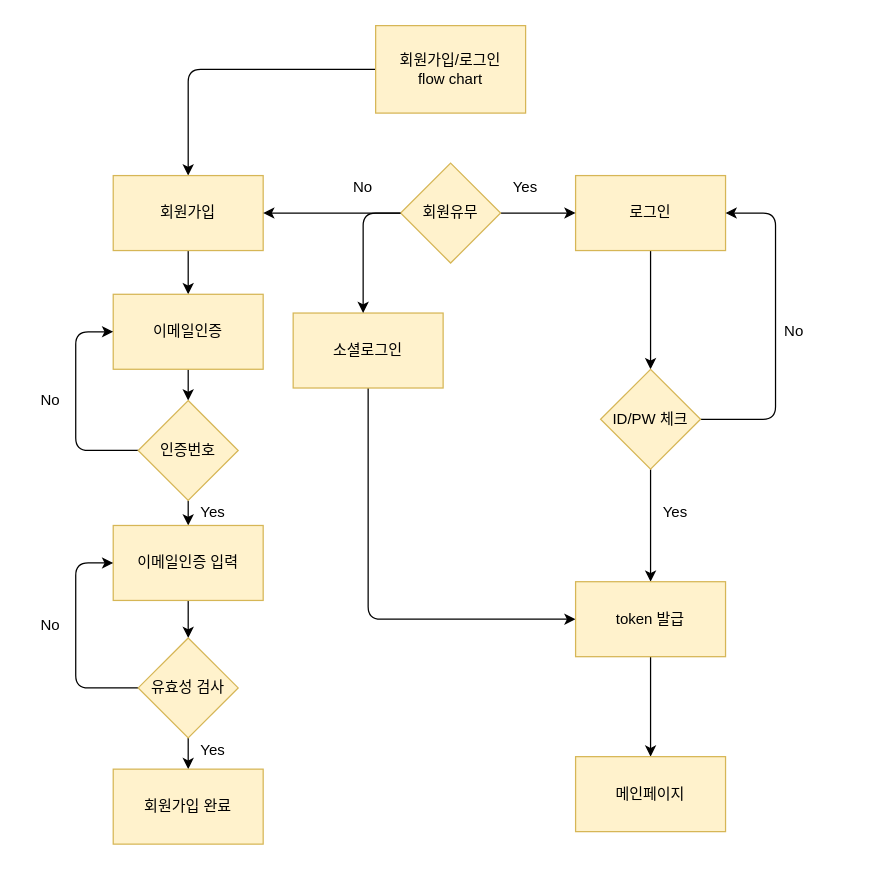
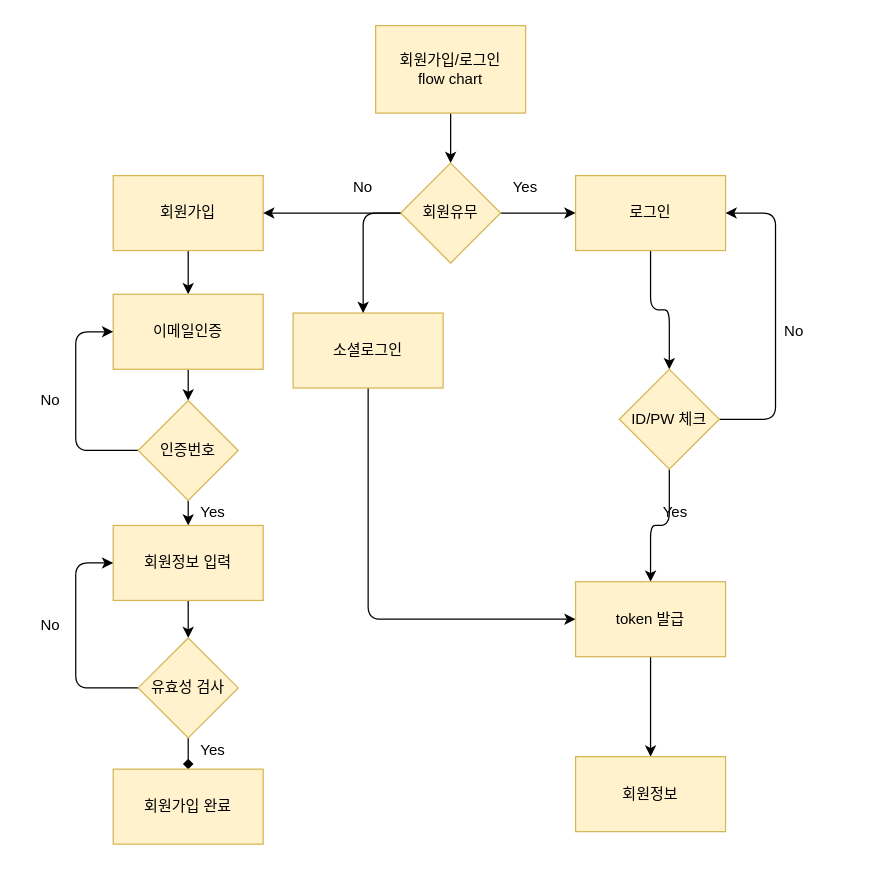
edge "회원가입/로그인 flow chart" -> "회원가입": now "회원가입/로그인 flow chart" -> "회원유무"
node "ID/PW 체크": moved (651, 419) -> (669, 419)
node "이메일인증 입력": label "이메일인증 입력" -> "회원정보 입력"
edge "유효성 검사" -> "회원가입 완료": arrowhead classic -> diamond
node "메인페이지": label "메인페이지" -> "회원정보"
